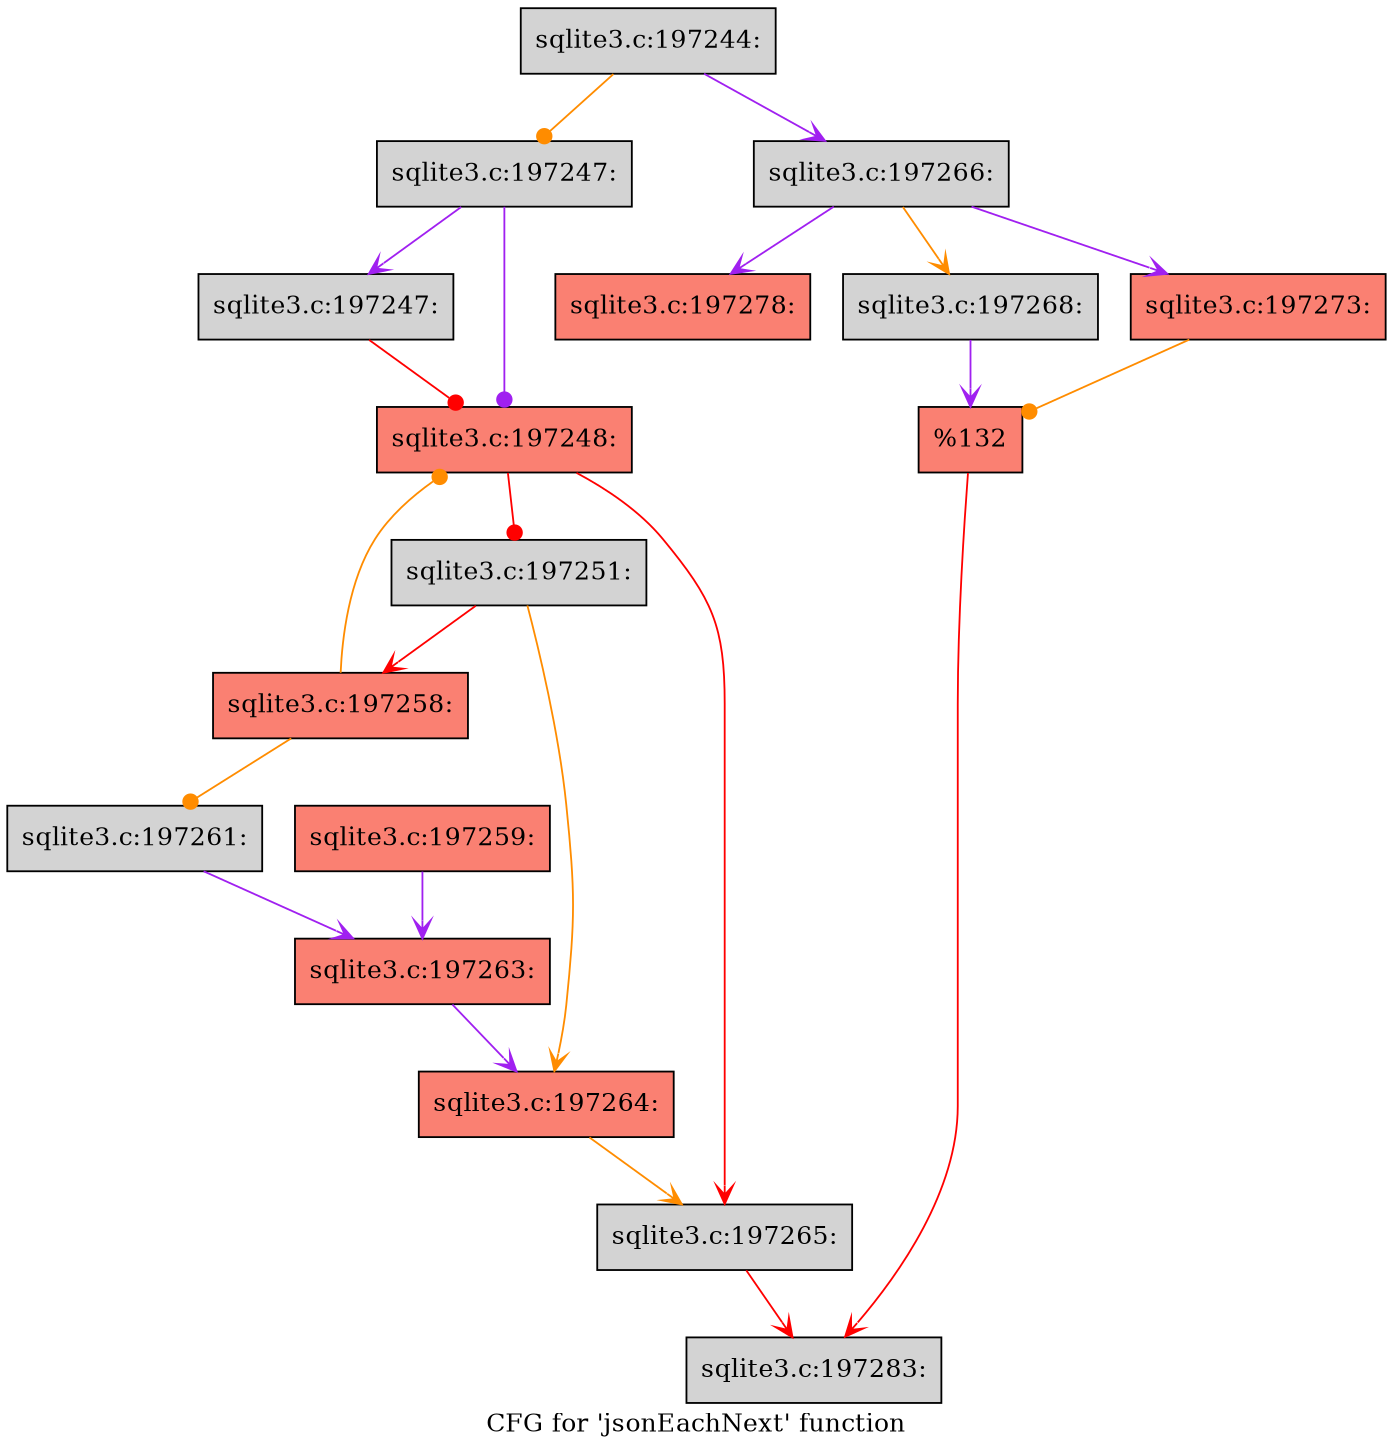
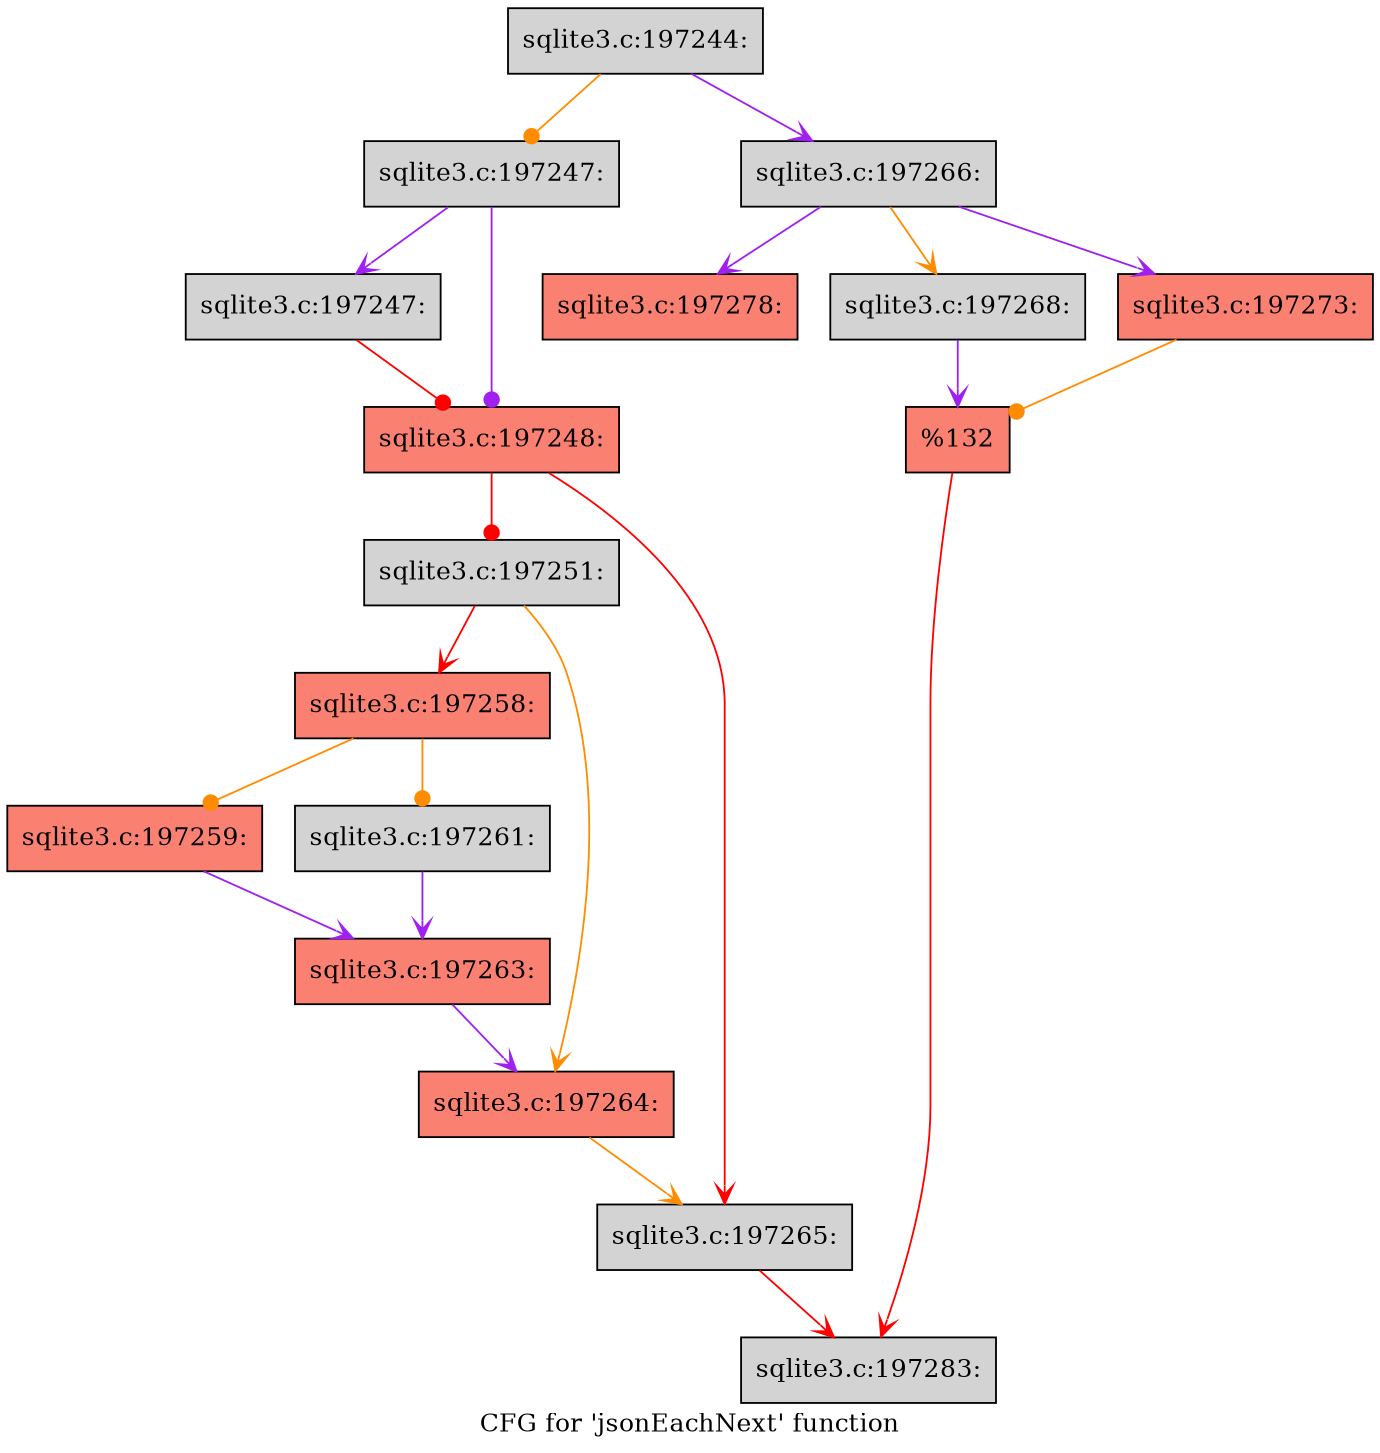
edge "sqlite3.c:197258:" -> "sqlite3.c:197248:": now "sqlite3.c:197258:" -> "sqlite3.c:197259:"
